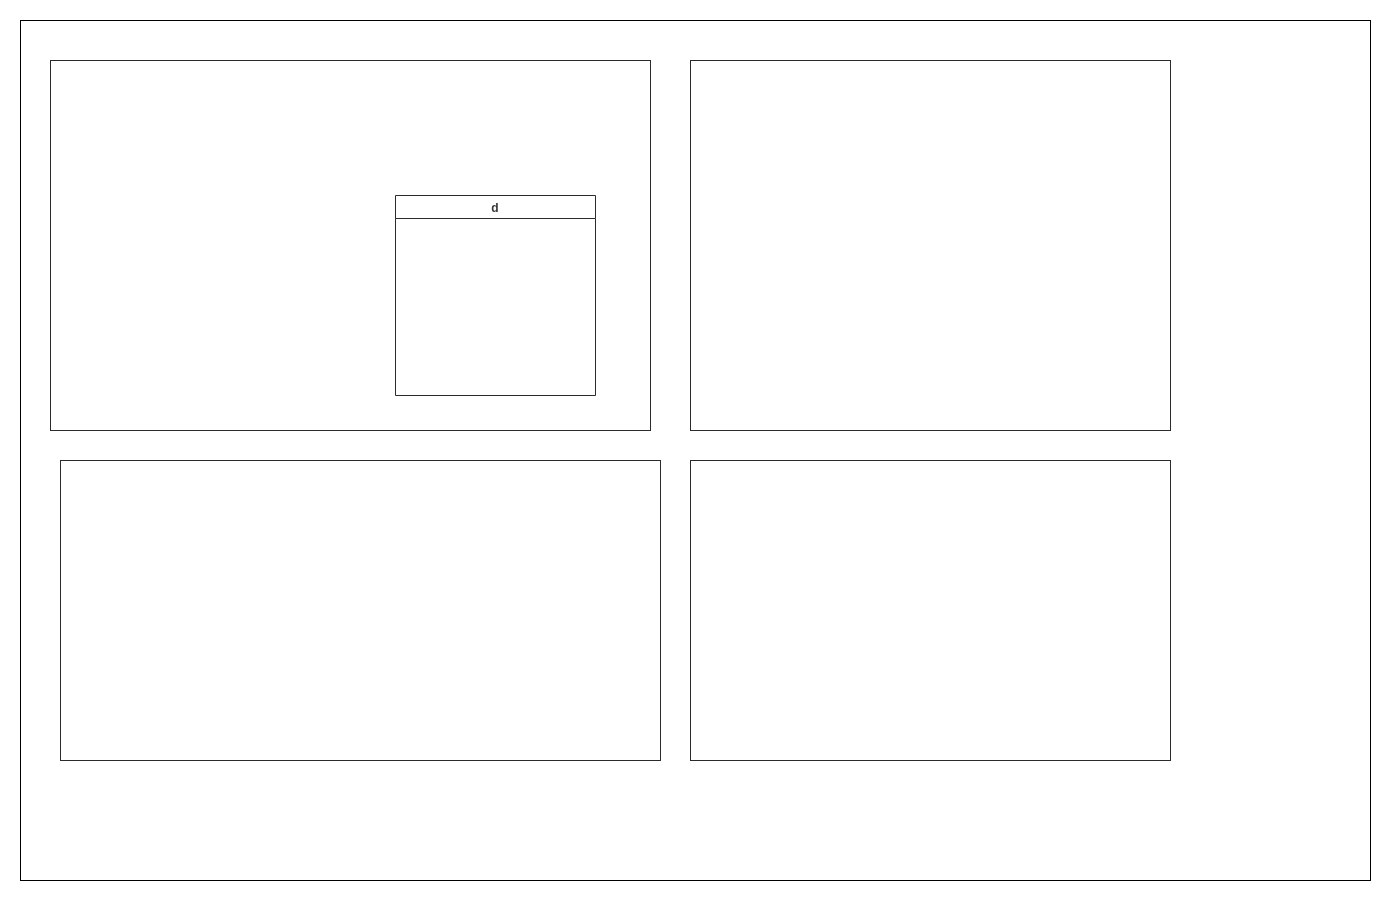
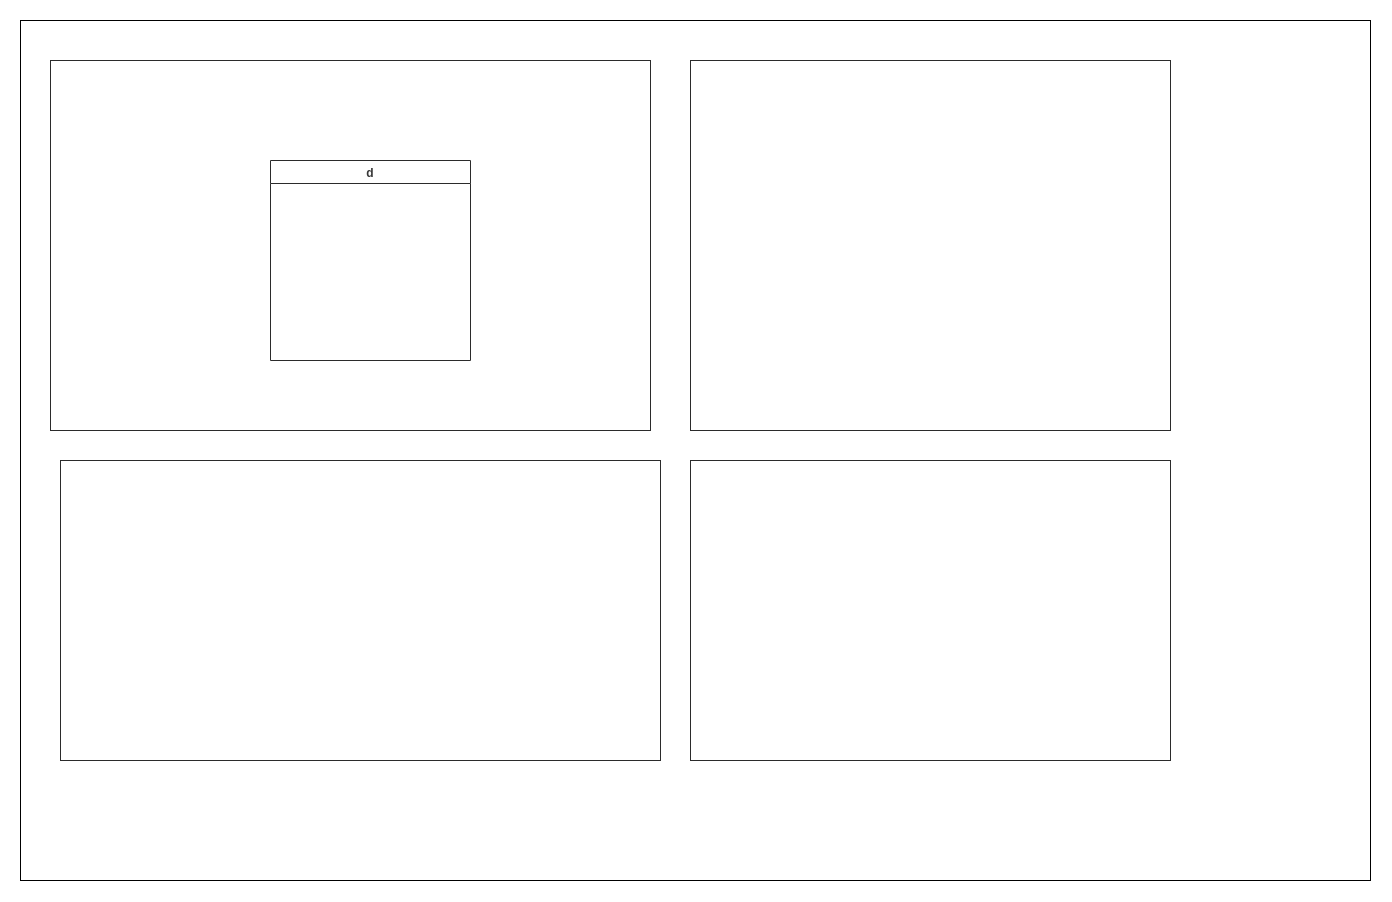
node "d": moved (496, 296) -> (371, 261)
